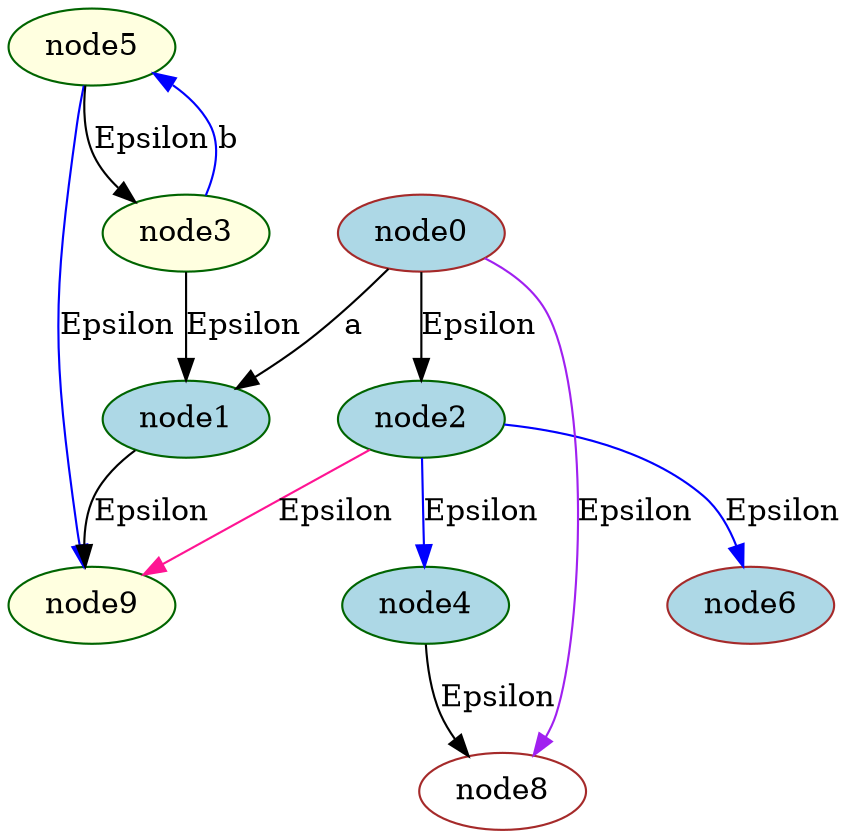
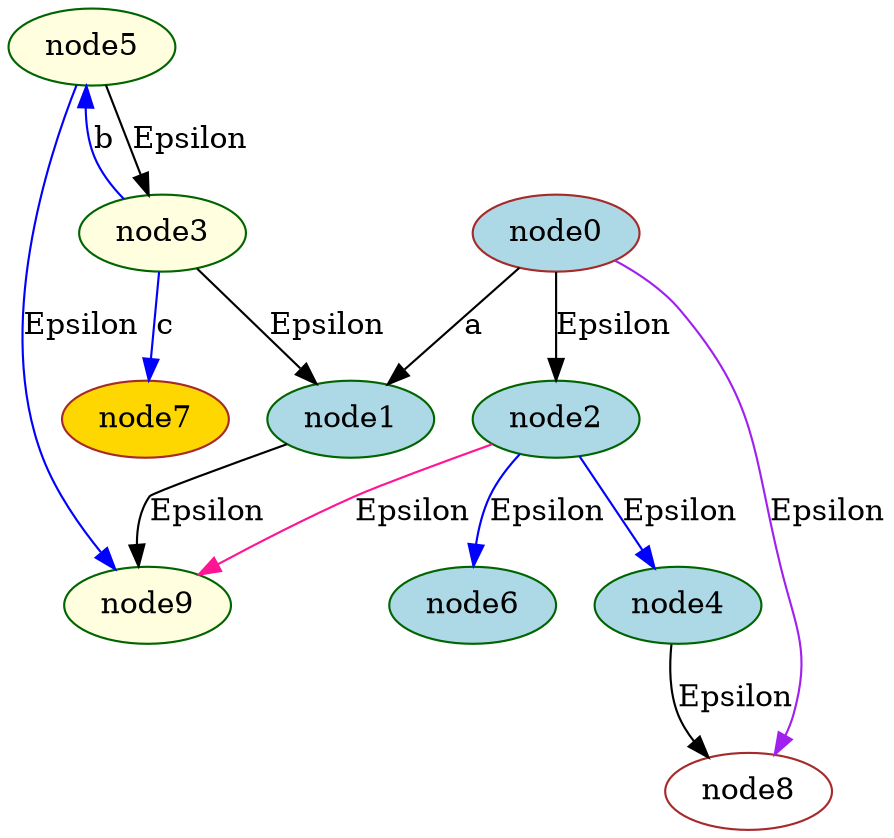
node "node7": added
node "node6": color brown -> darkgreen
